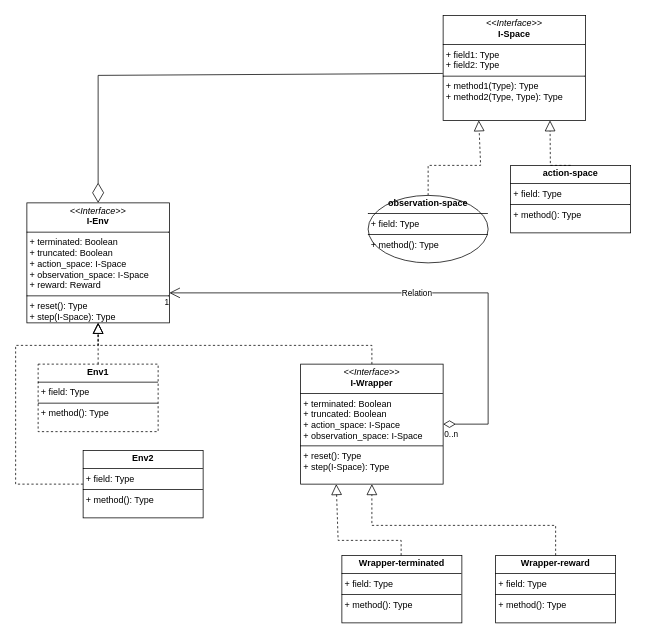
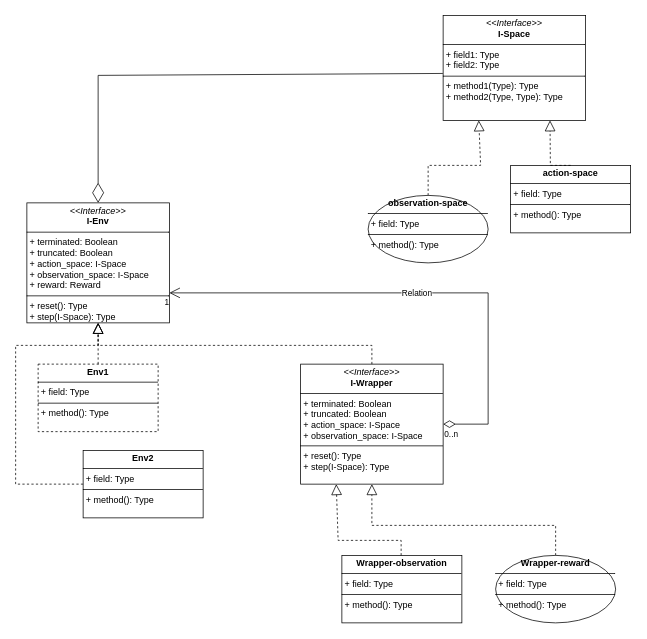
node "Wrapper-terminated + field: Type + method(): Type": label "Wrapper-terminated + field: Type + method(): Type" -> "Wrapper-observation + field: Type + method(): Type"
node "Wrapper-reward + field: Type + method(): Type": shape rectangle -> ellipse
